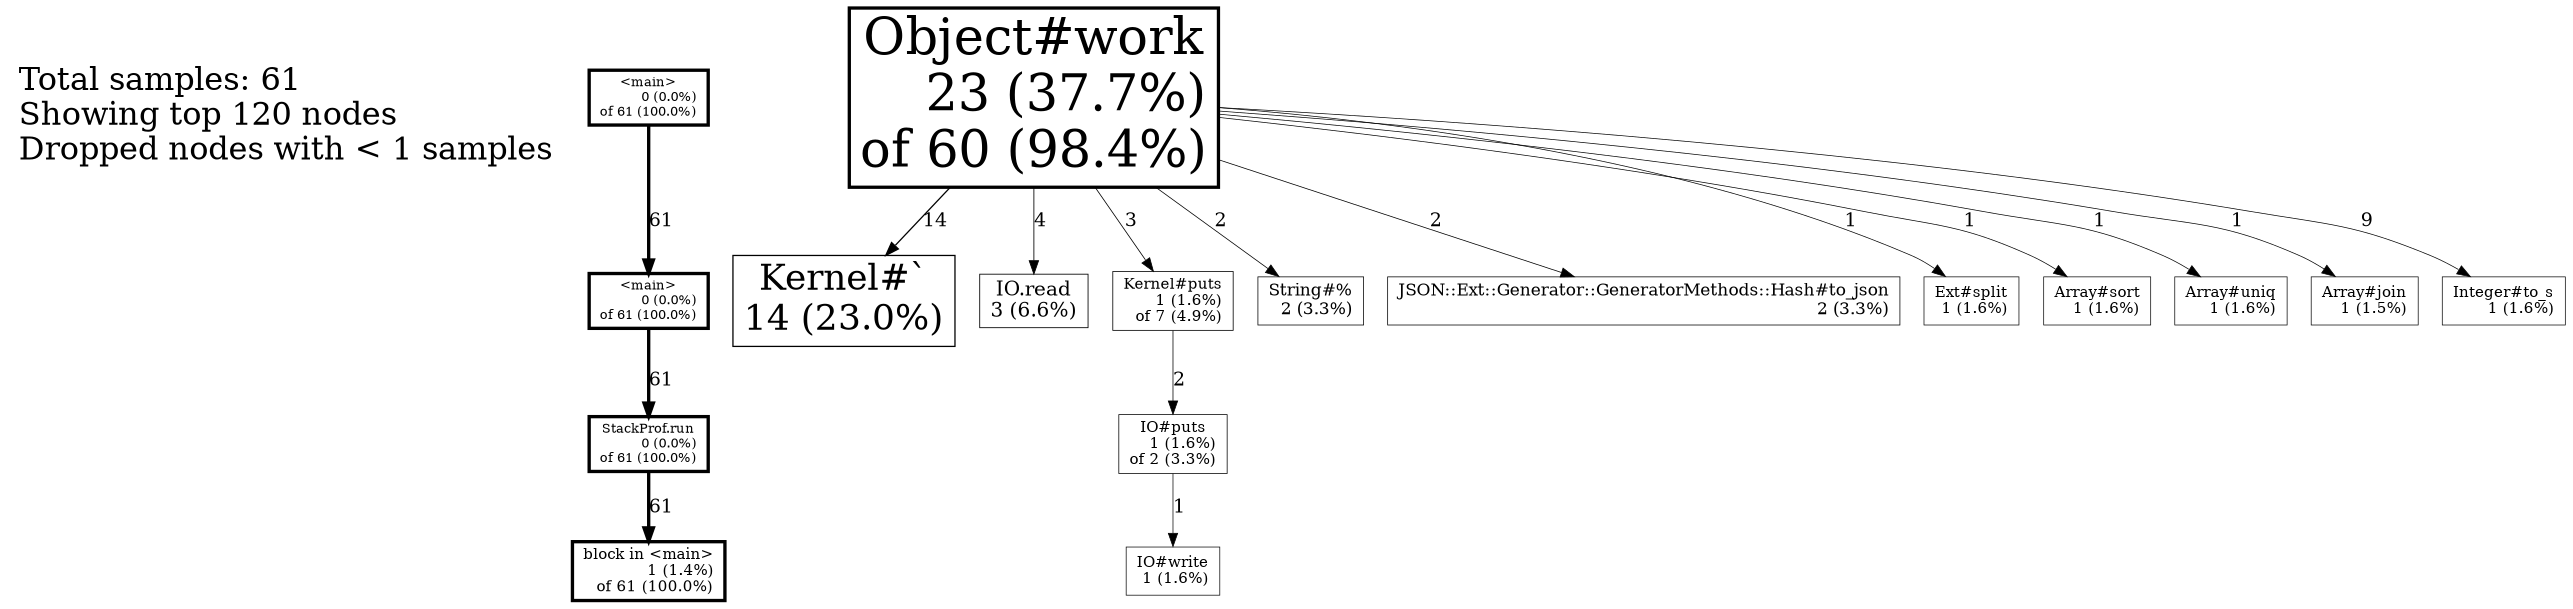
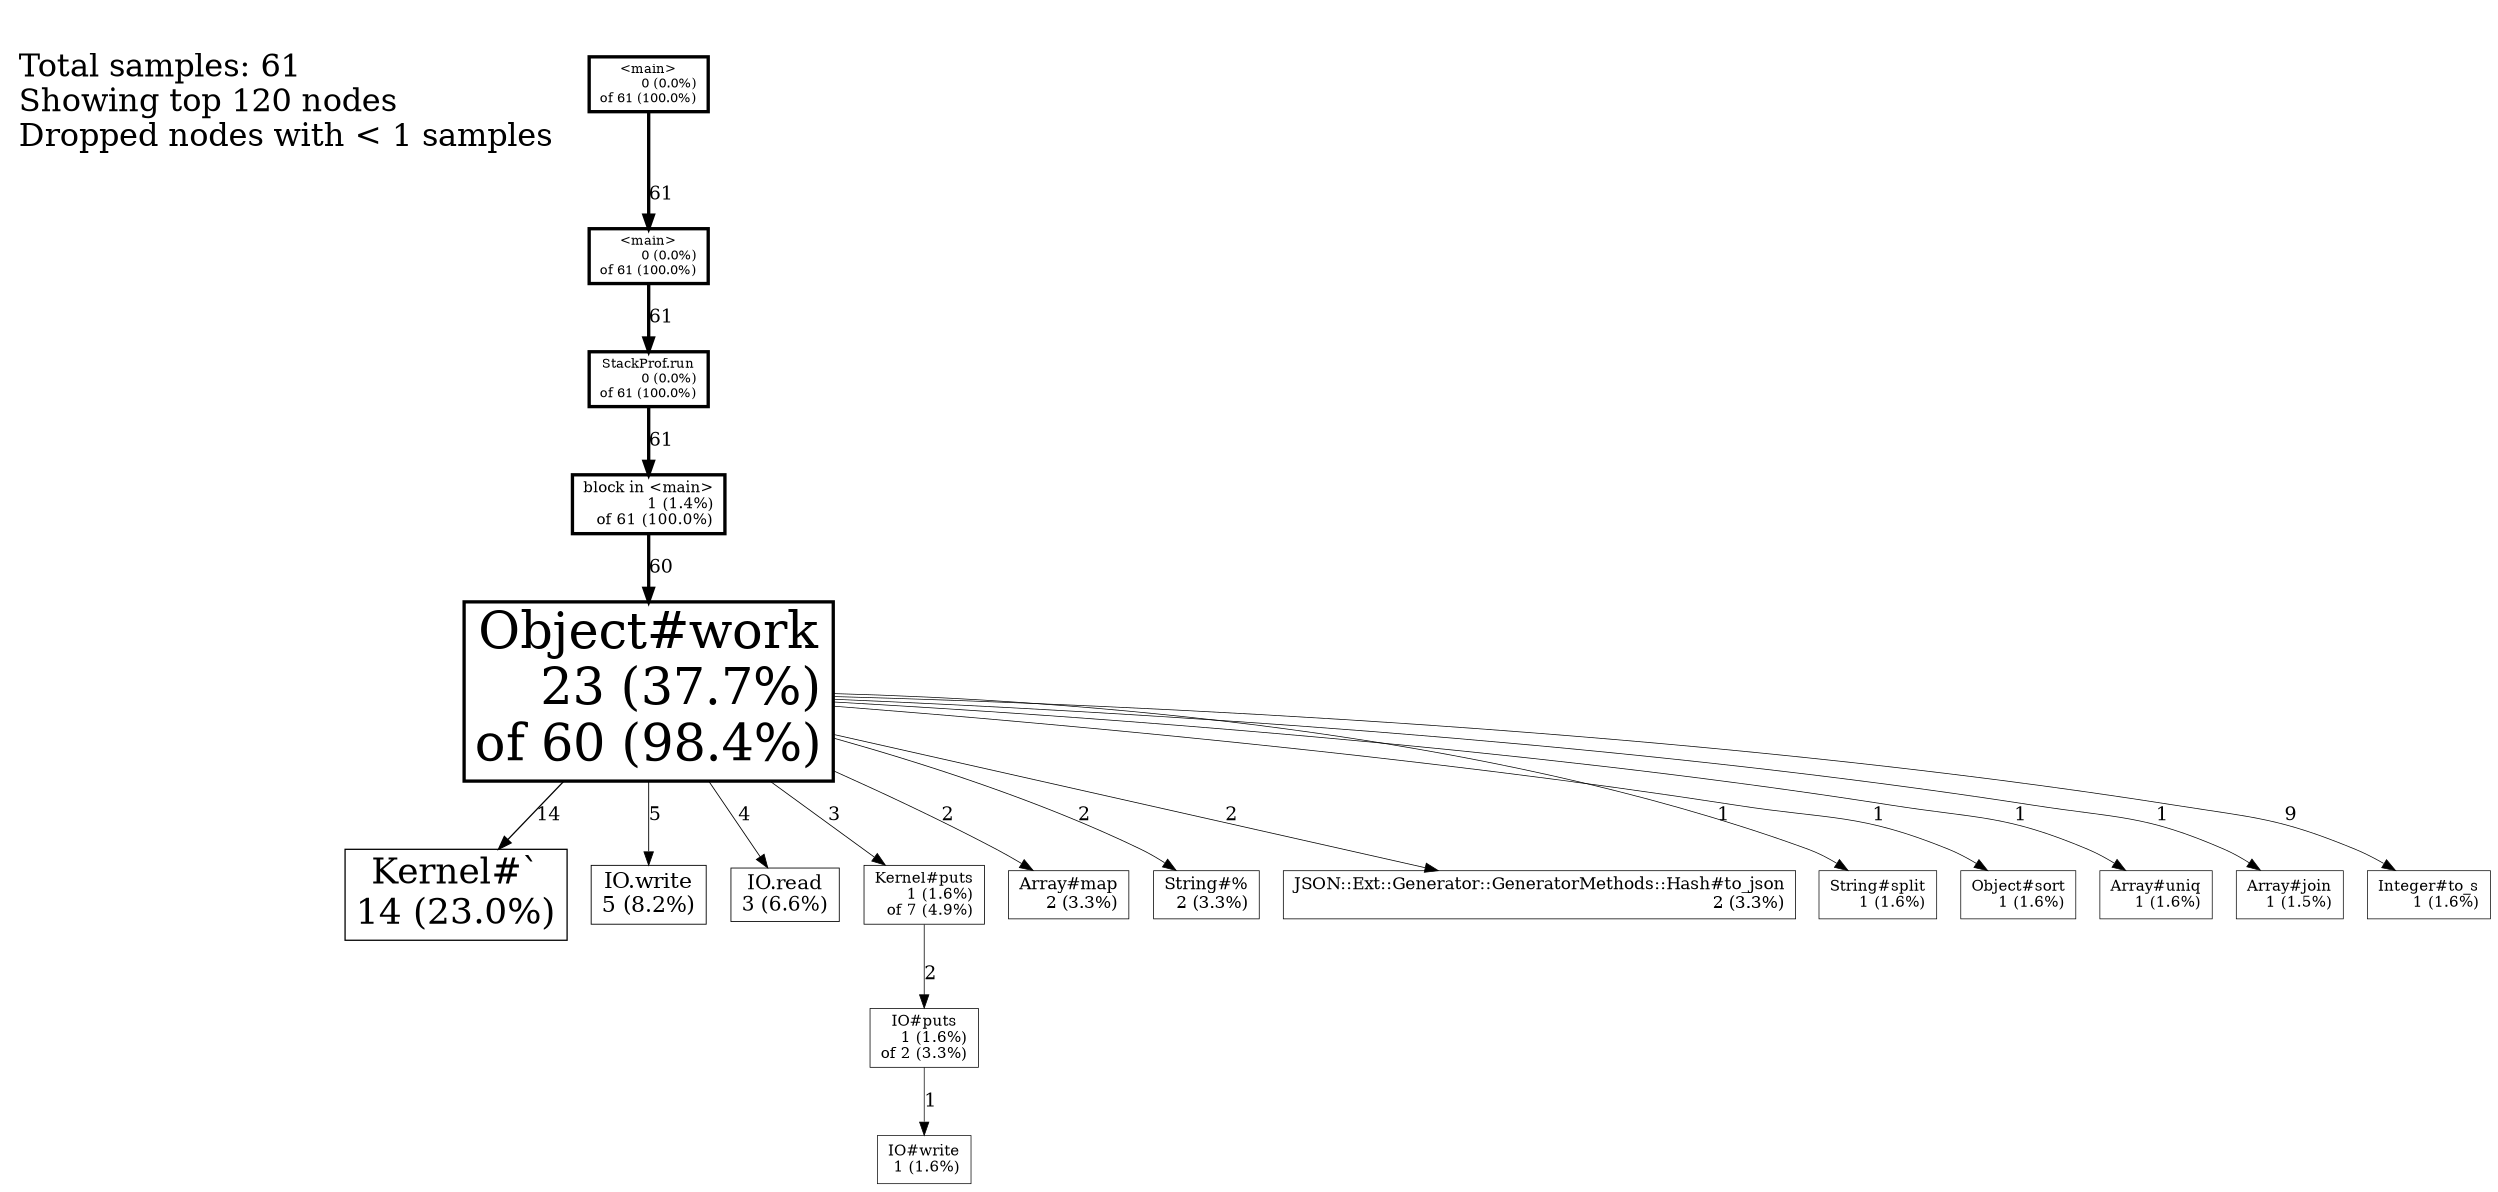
node "Ext#split 1 (1.6%)": label "Ext#split 1 (1.6%)" -> "String#split 1 (1.6%)"
node "Array#sort 1 (1.6%)": label "Array#sort 1 (1.6%)" -> "Object#sort 1 (1.6%)"
edge "block in <main> 1 (1.4%) of 61 (100.0%)" -> "Object#work 23 (37.7%) of 60 (98.4%)": added, label "60"
node "IO.write 5 (8.2%)": added
node "Array#map 2 (3.3%)": added
